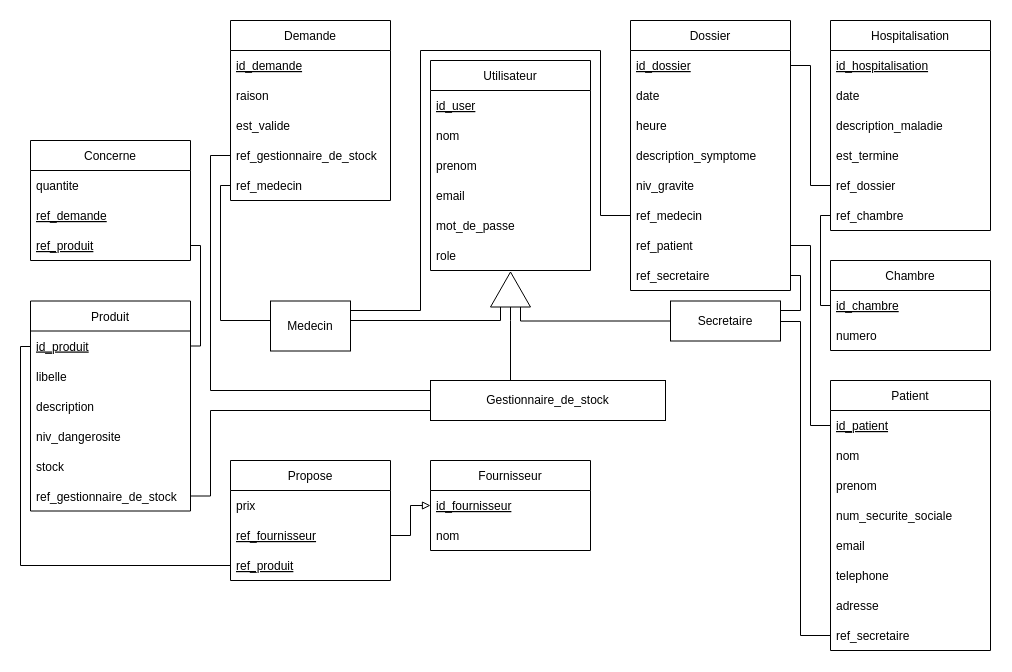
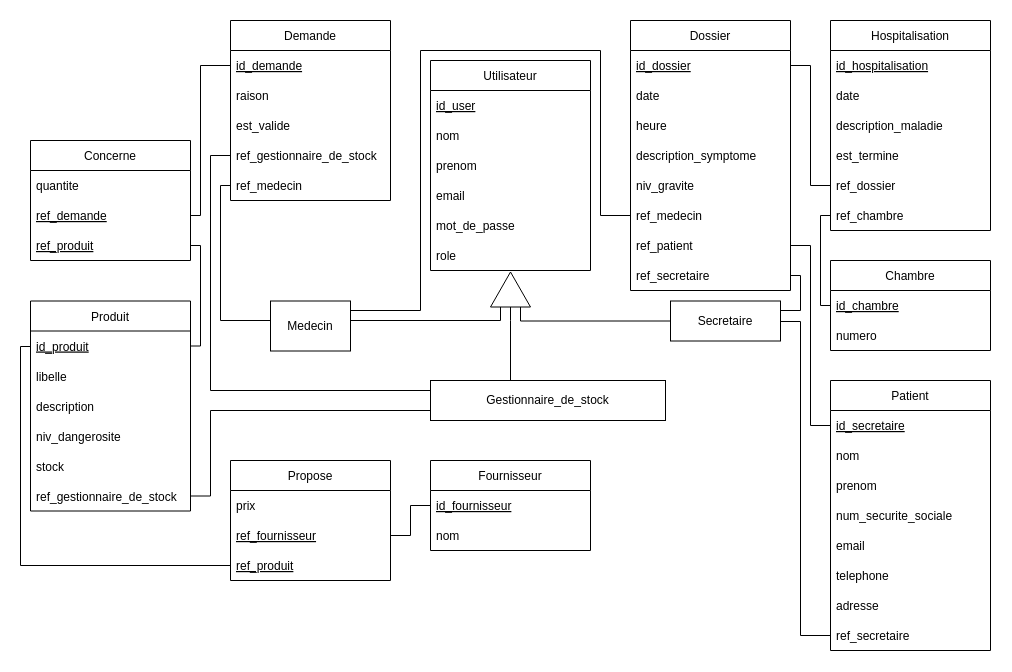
edge "id_demande" -- "ref_demande": added
node "id_patient": label "id_patient" -> "id_secretaire"
edge "ref_fournisseur" -> "id_fournisseur": arrowhead block -> none
